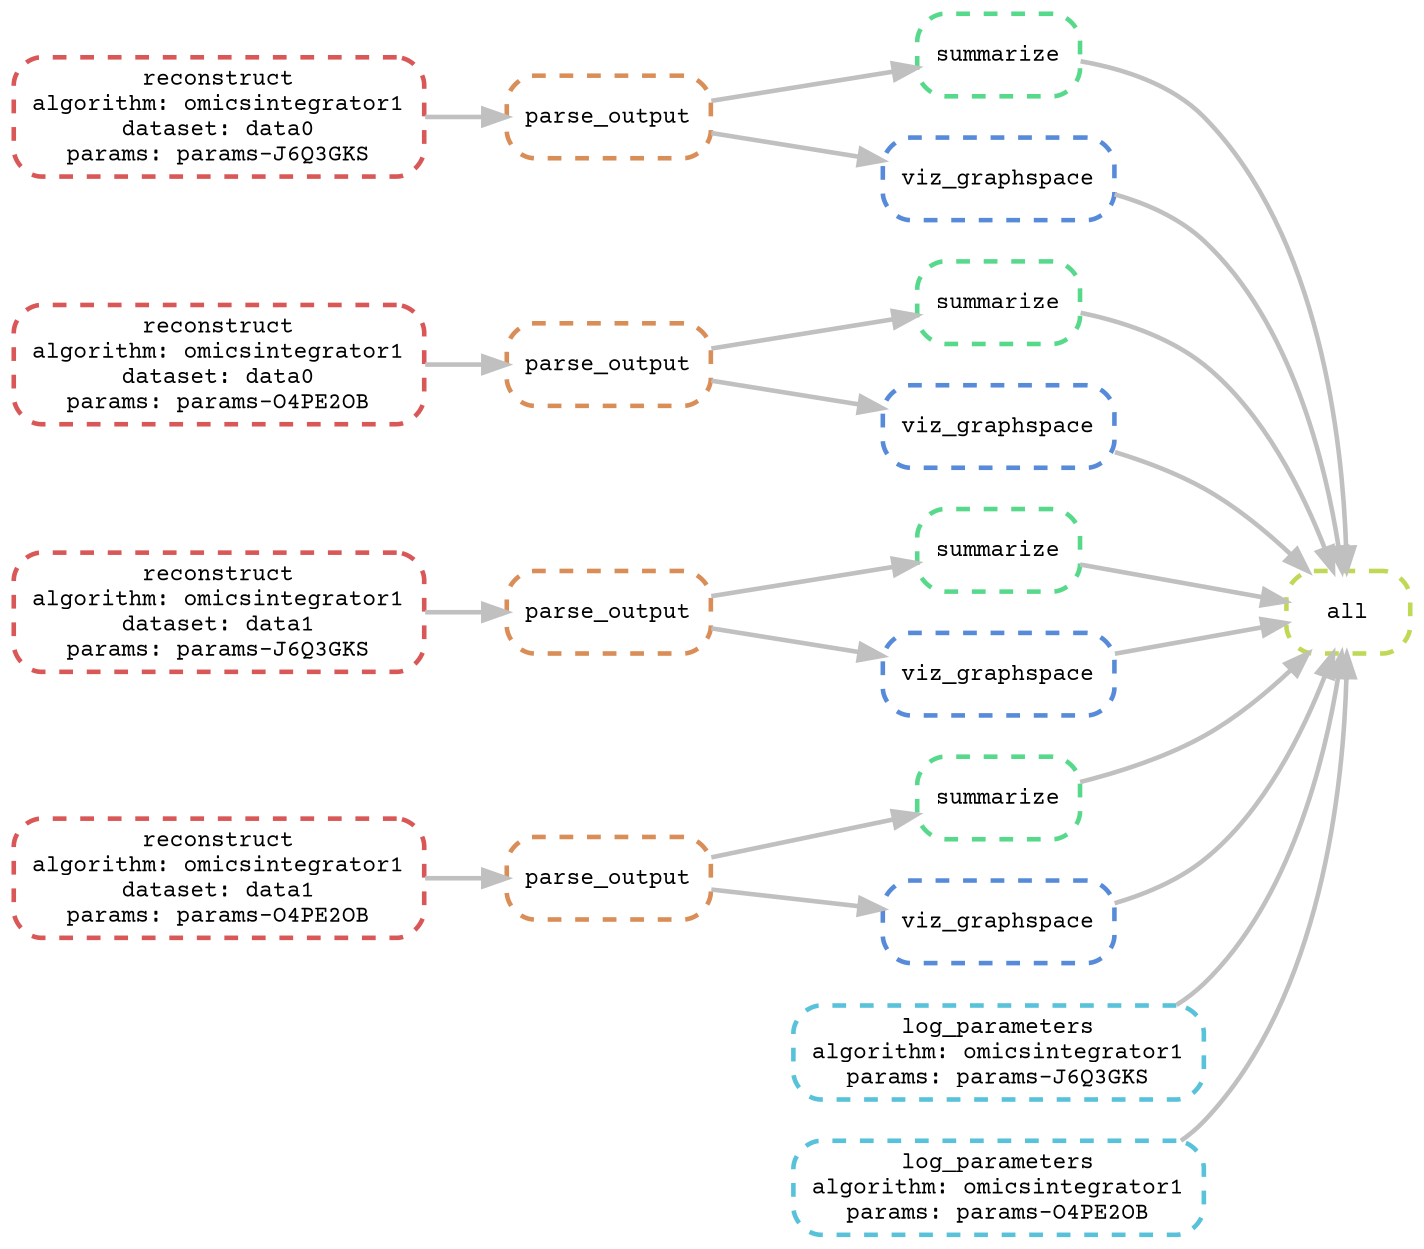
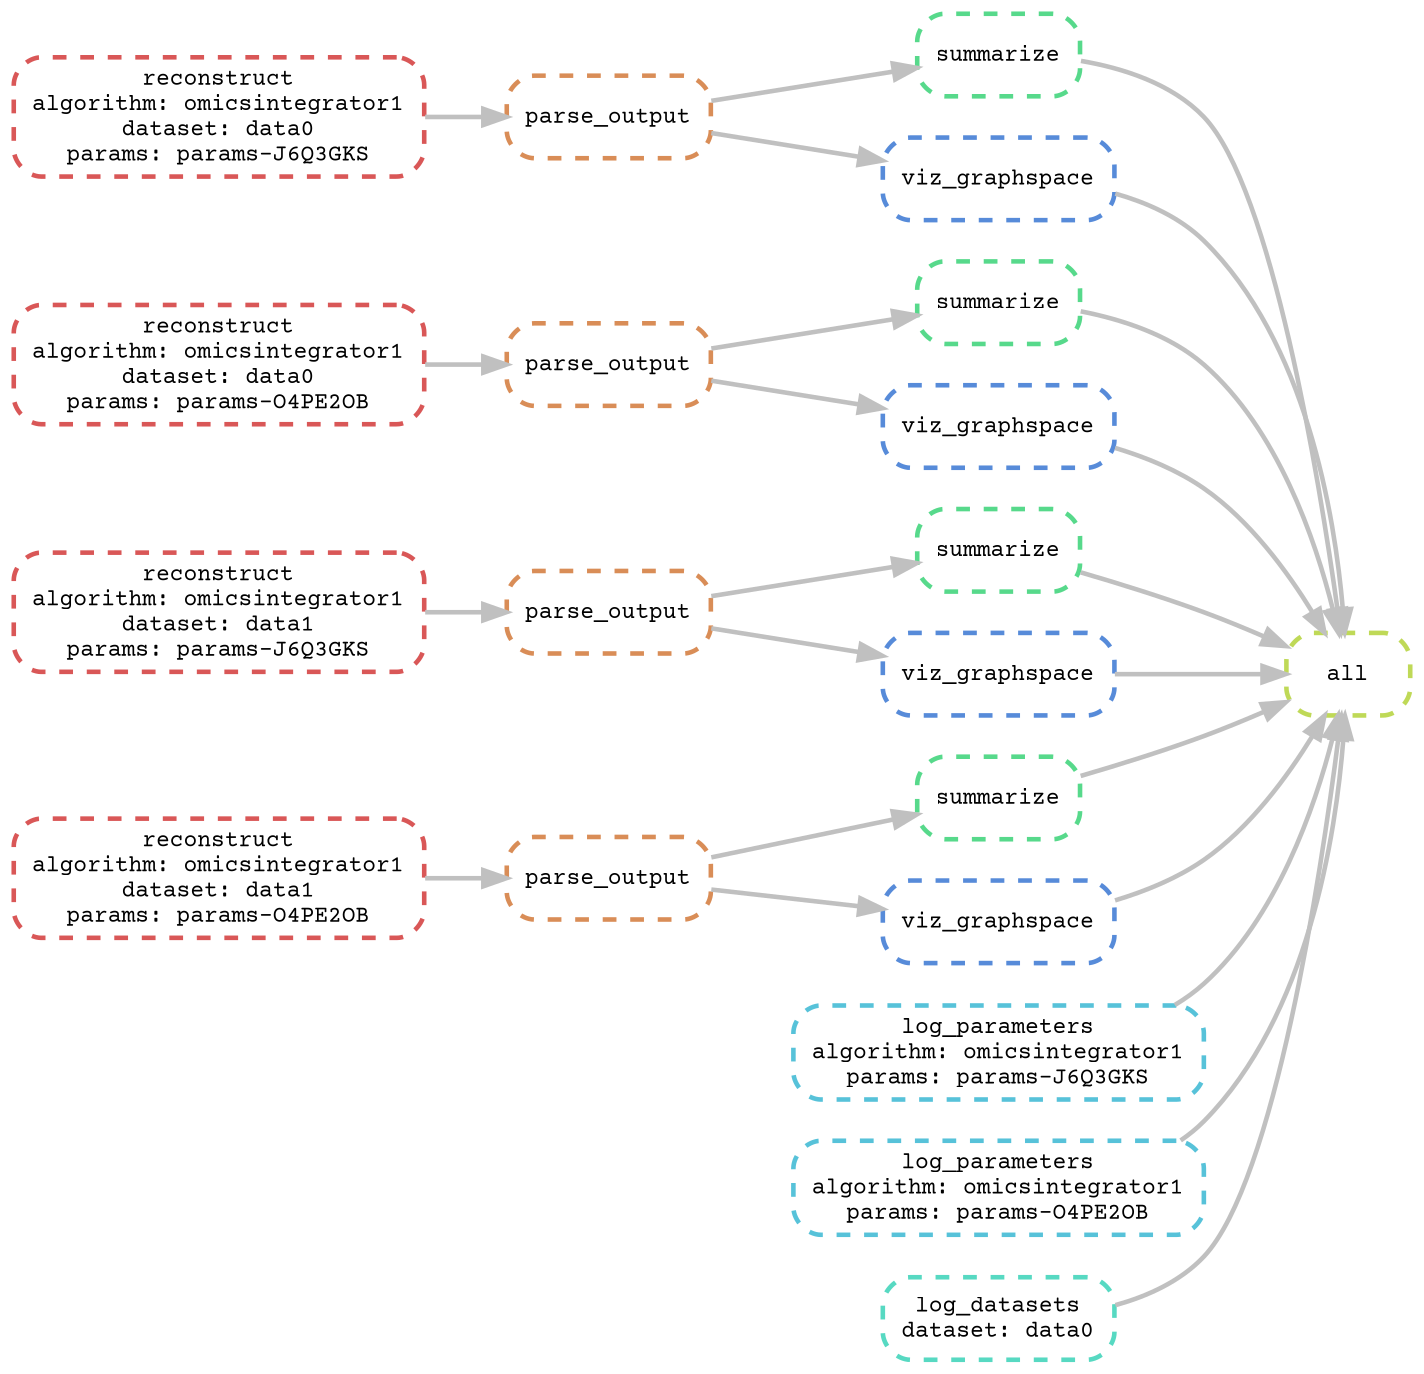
node "log_datasets dataset: data0": added
